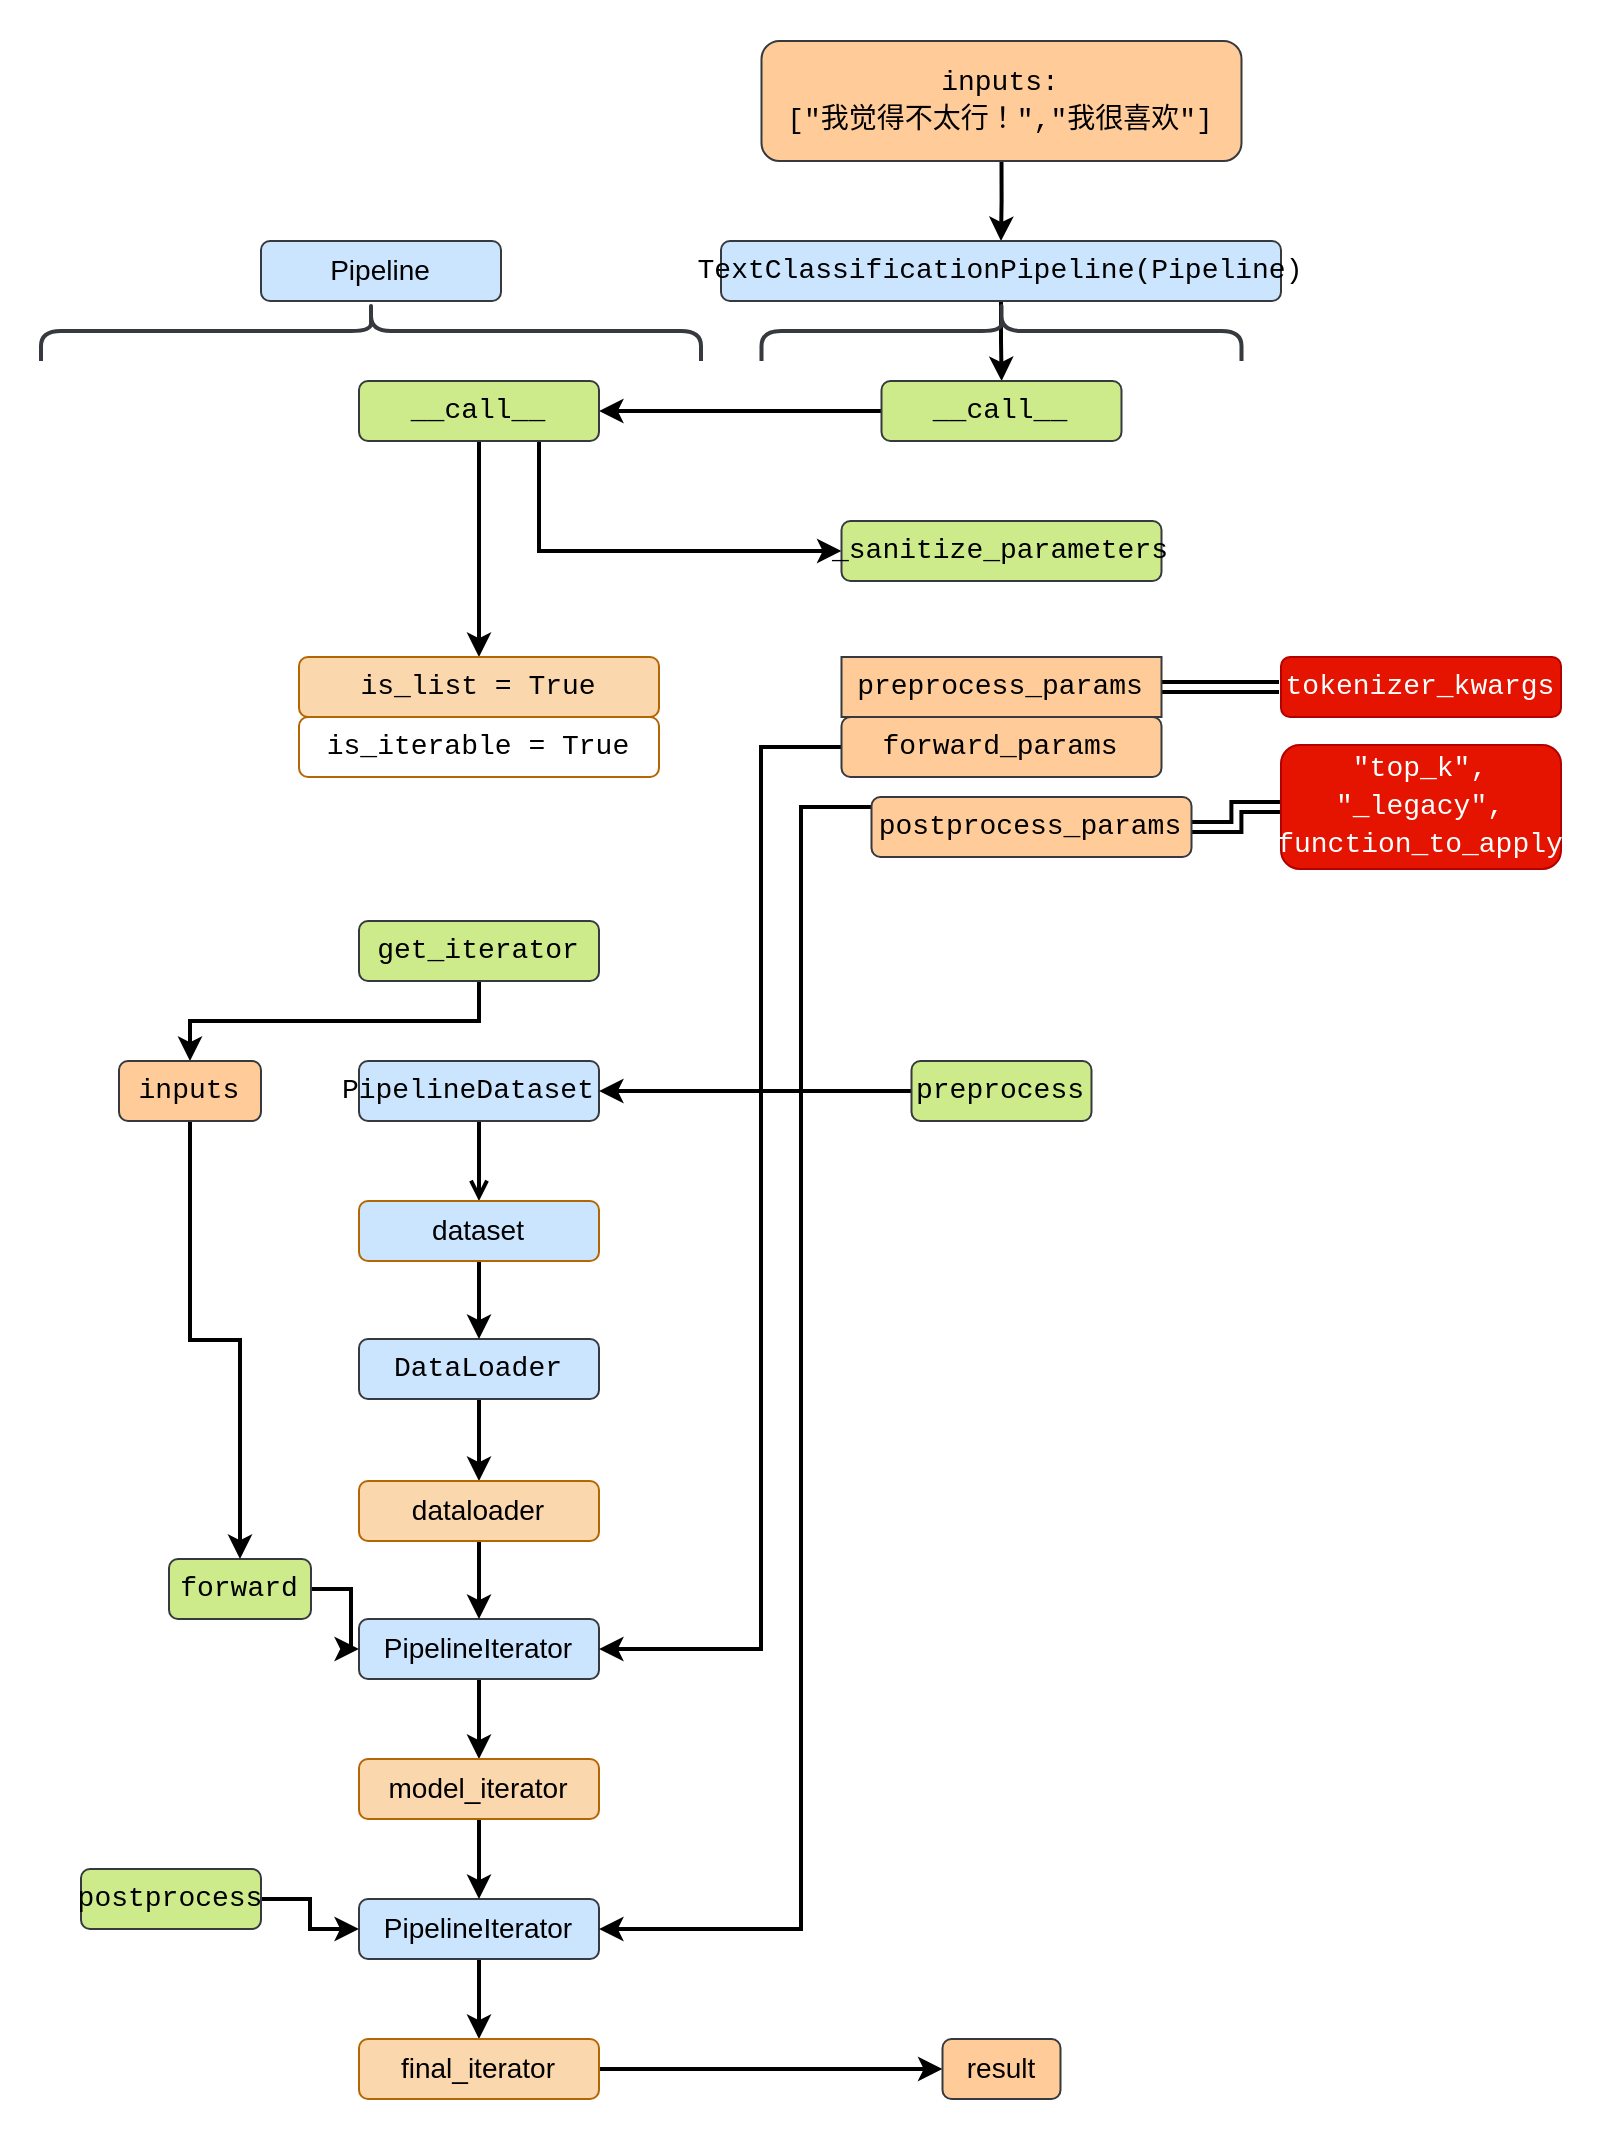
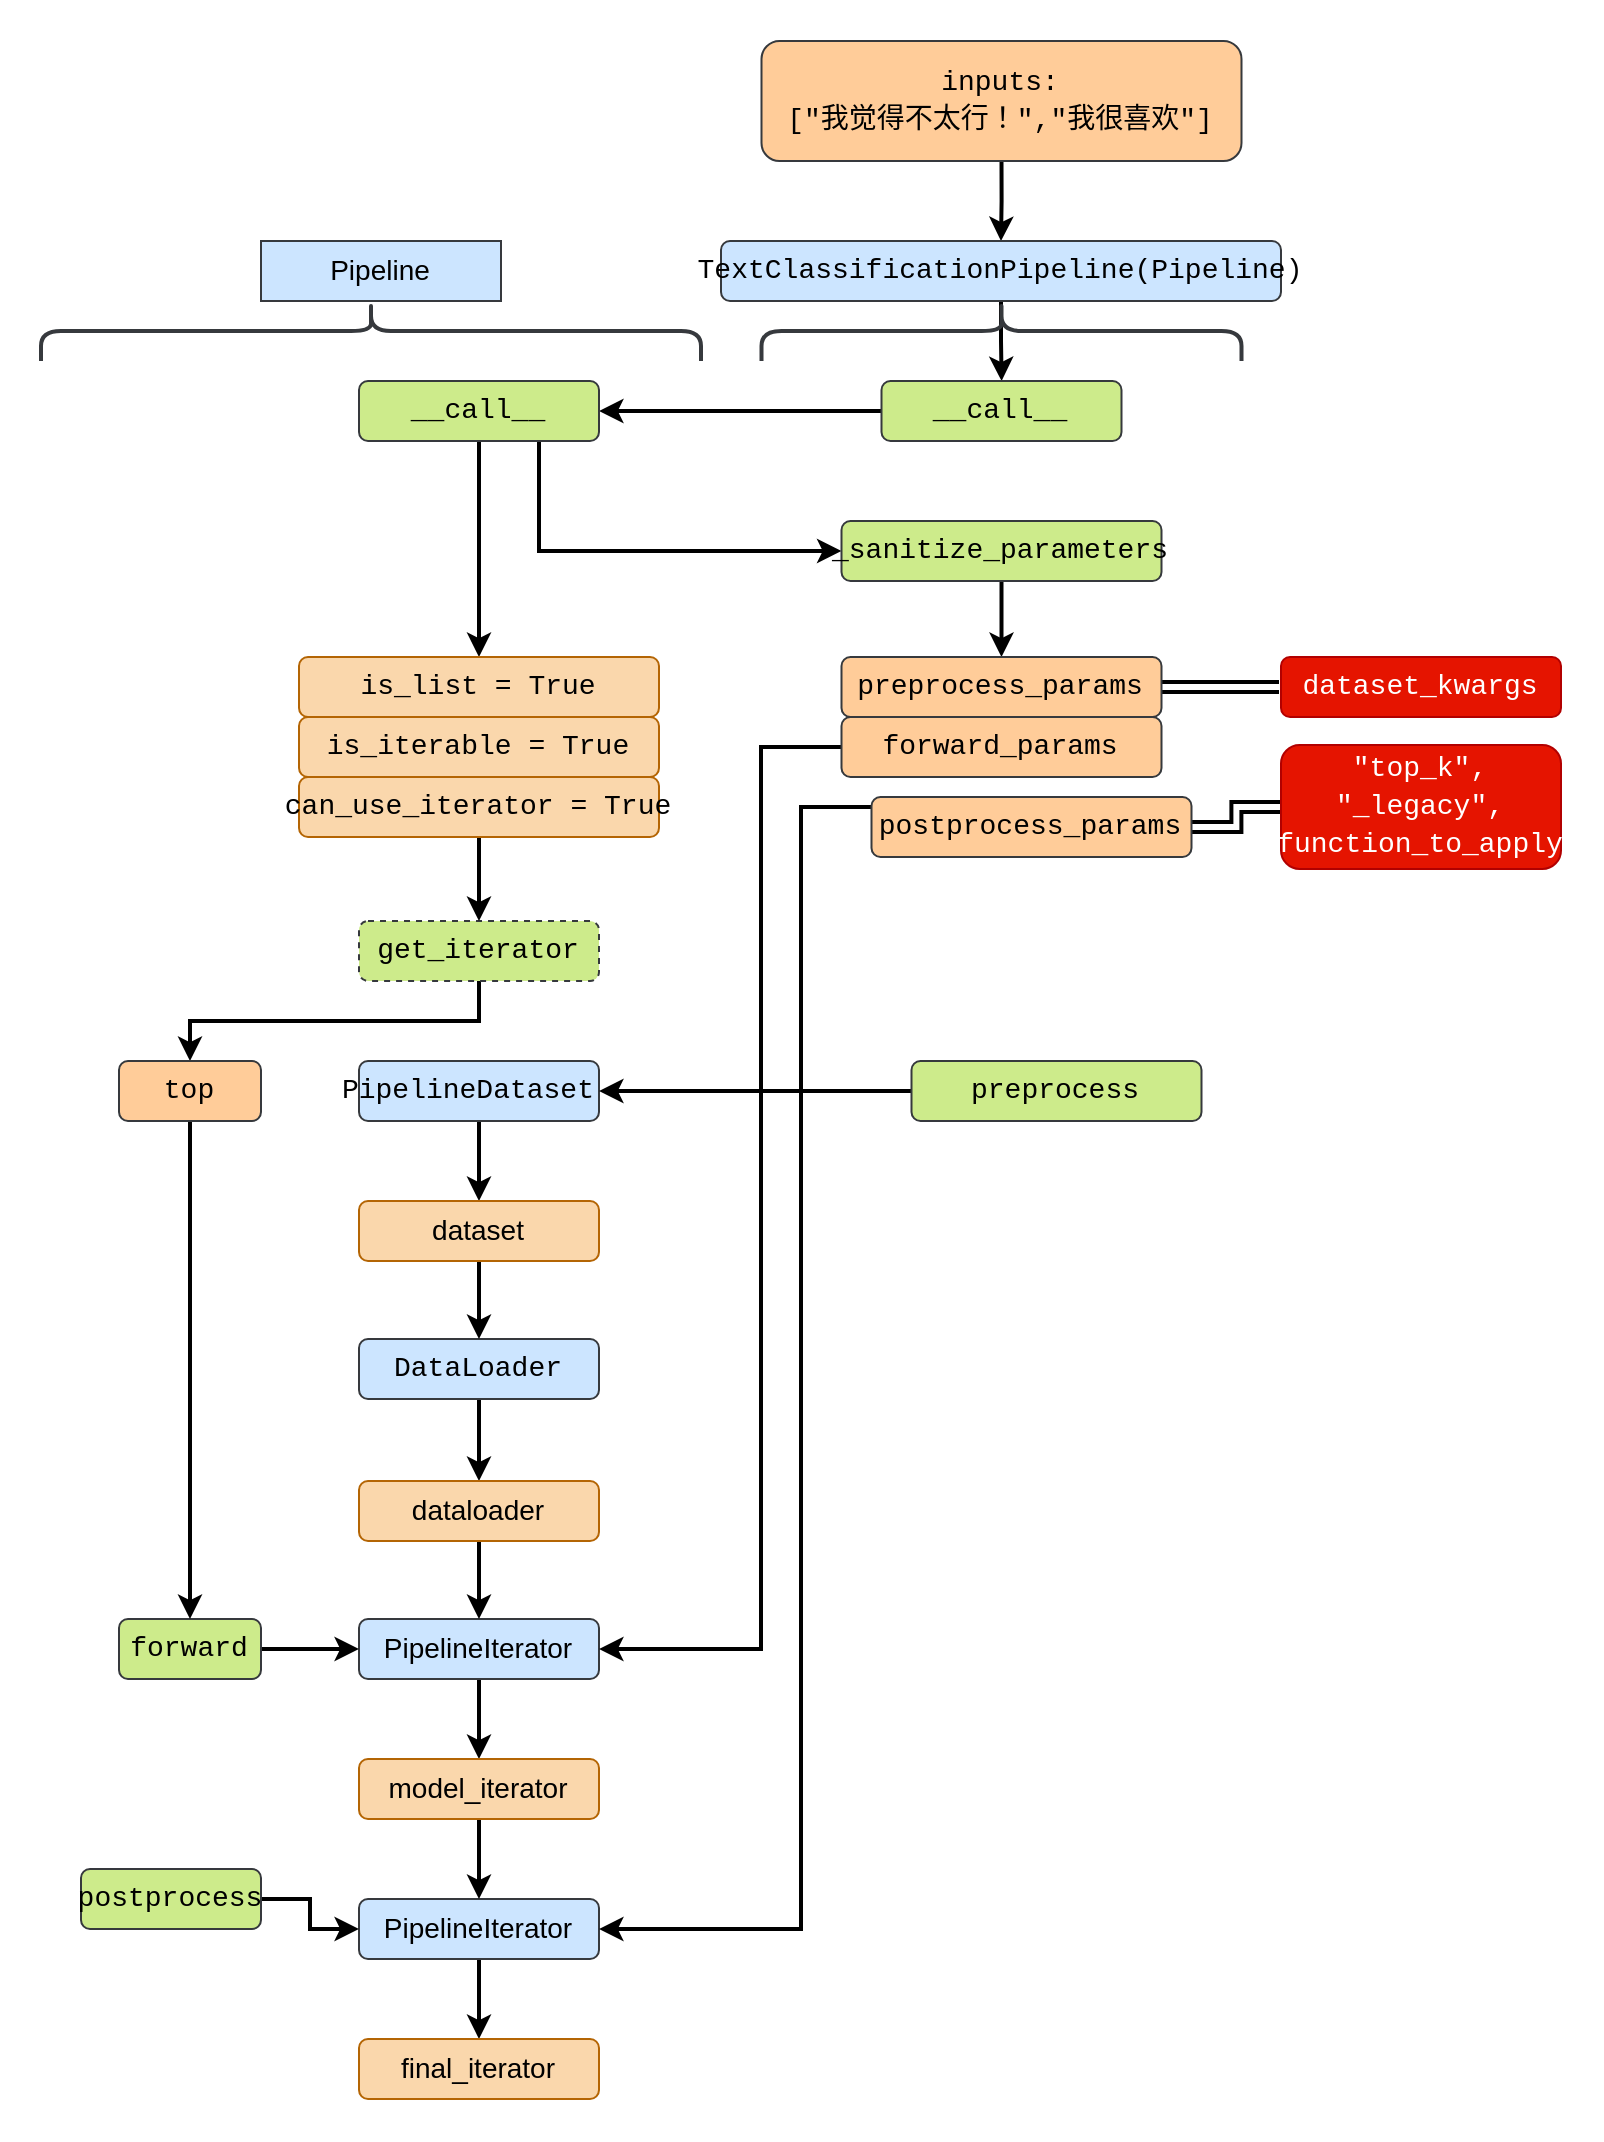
node "Pipeline": shape rounded rectangle -> rectangle
edge "_sanitize_parameters" -> "preprocess_params": added
node "preprocess_params": shape rectangle -> rounded rectangle
node "tokenizer_kwargs": label "tokenizer_kwargs" -> "dataset_kwargs"
node "is_iterable = True": fillcolor #ffffff -> #fad7ac
node "can_use_iterator = True": added
edge "can_use_iterator = True" -> "get_iterator": added
node "get_iterator": style solid -> dashed
node "inputs": label "inputs" -> "top"
node "preprocess": size 180x60 -> 290x60
edge "PipelineDataset" -> "dataset": arrowhead open -> classic
node "dataset": fillcolor #cce5ff -> #fad7ac
node "forward": moved (240, 1589) -> (190, 1649)
edge "final_iterator" -> "result": removed
node "result": removed
